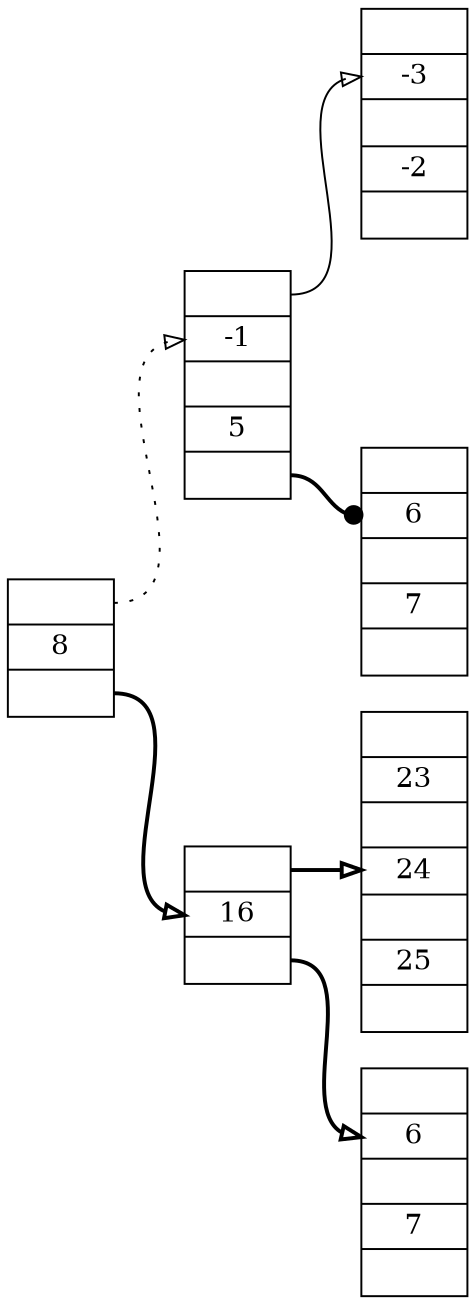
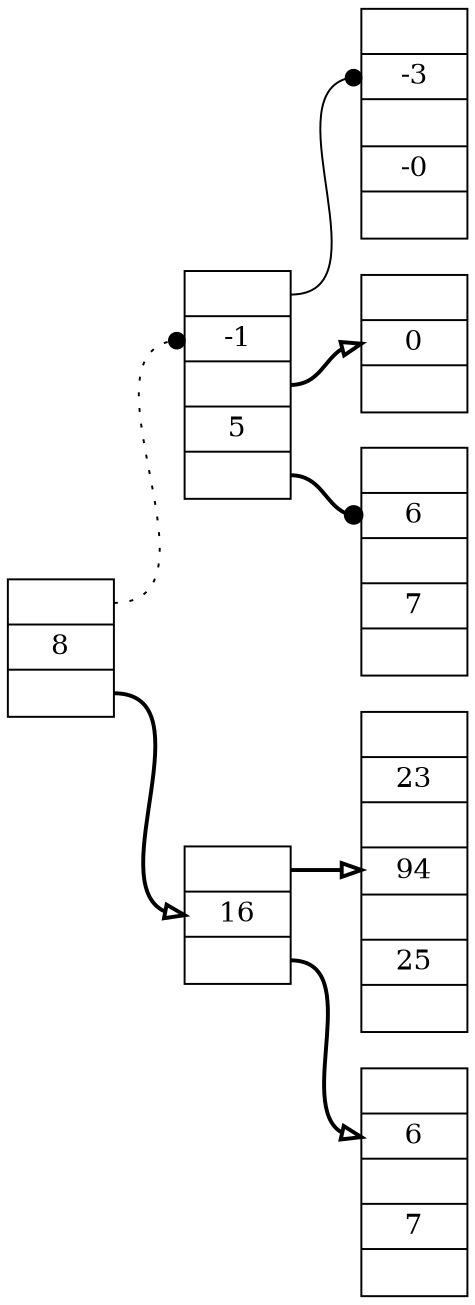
node "-3": text "-2" -> "-0"
edge "-1" -> "-3": arrowhead onormal -> dot
node "0": added
edge "8" -> "-1": arrowhead onormal -> dot
node "23": text "24" -> "94"
